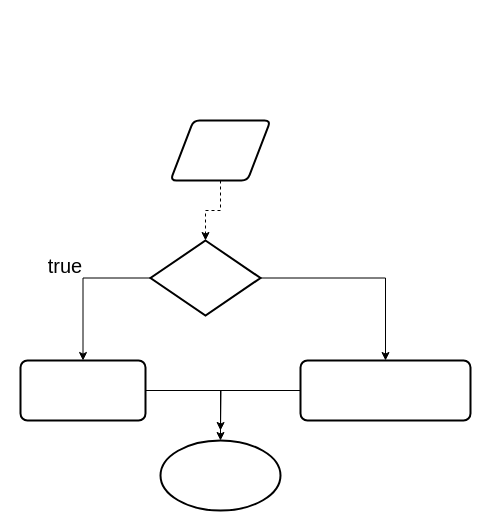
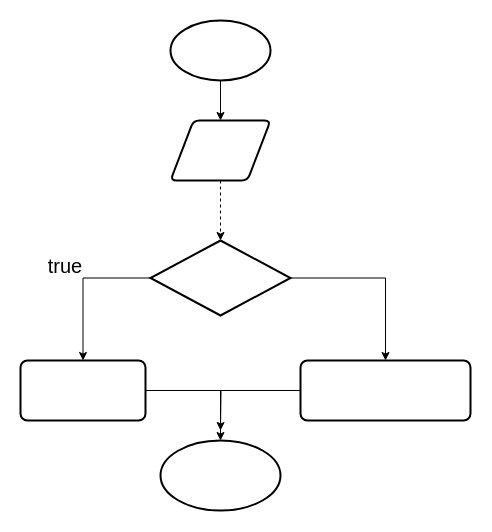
node "Start": added
edge "Start" -> "Nhập n": added
node "n >= 5?": size 110x75 -> 140x75
